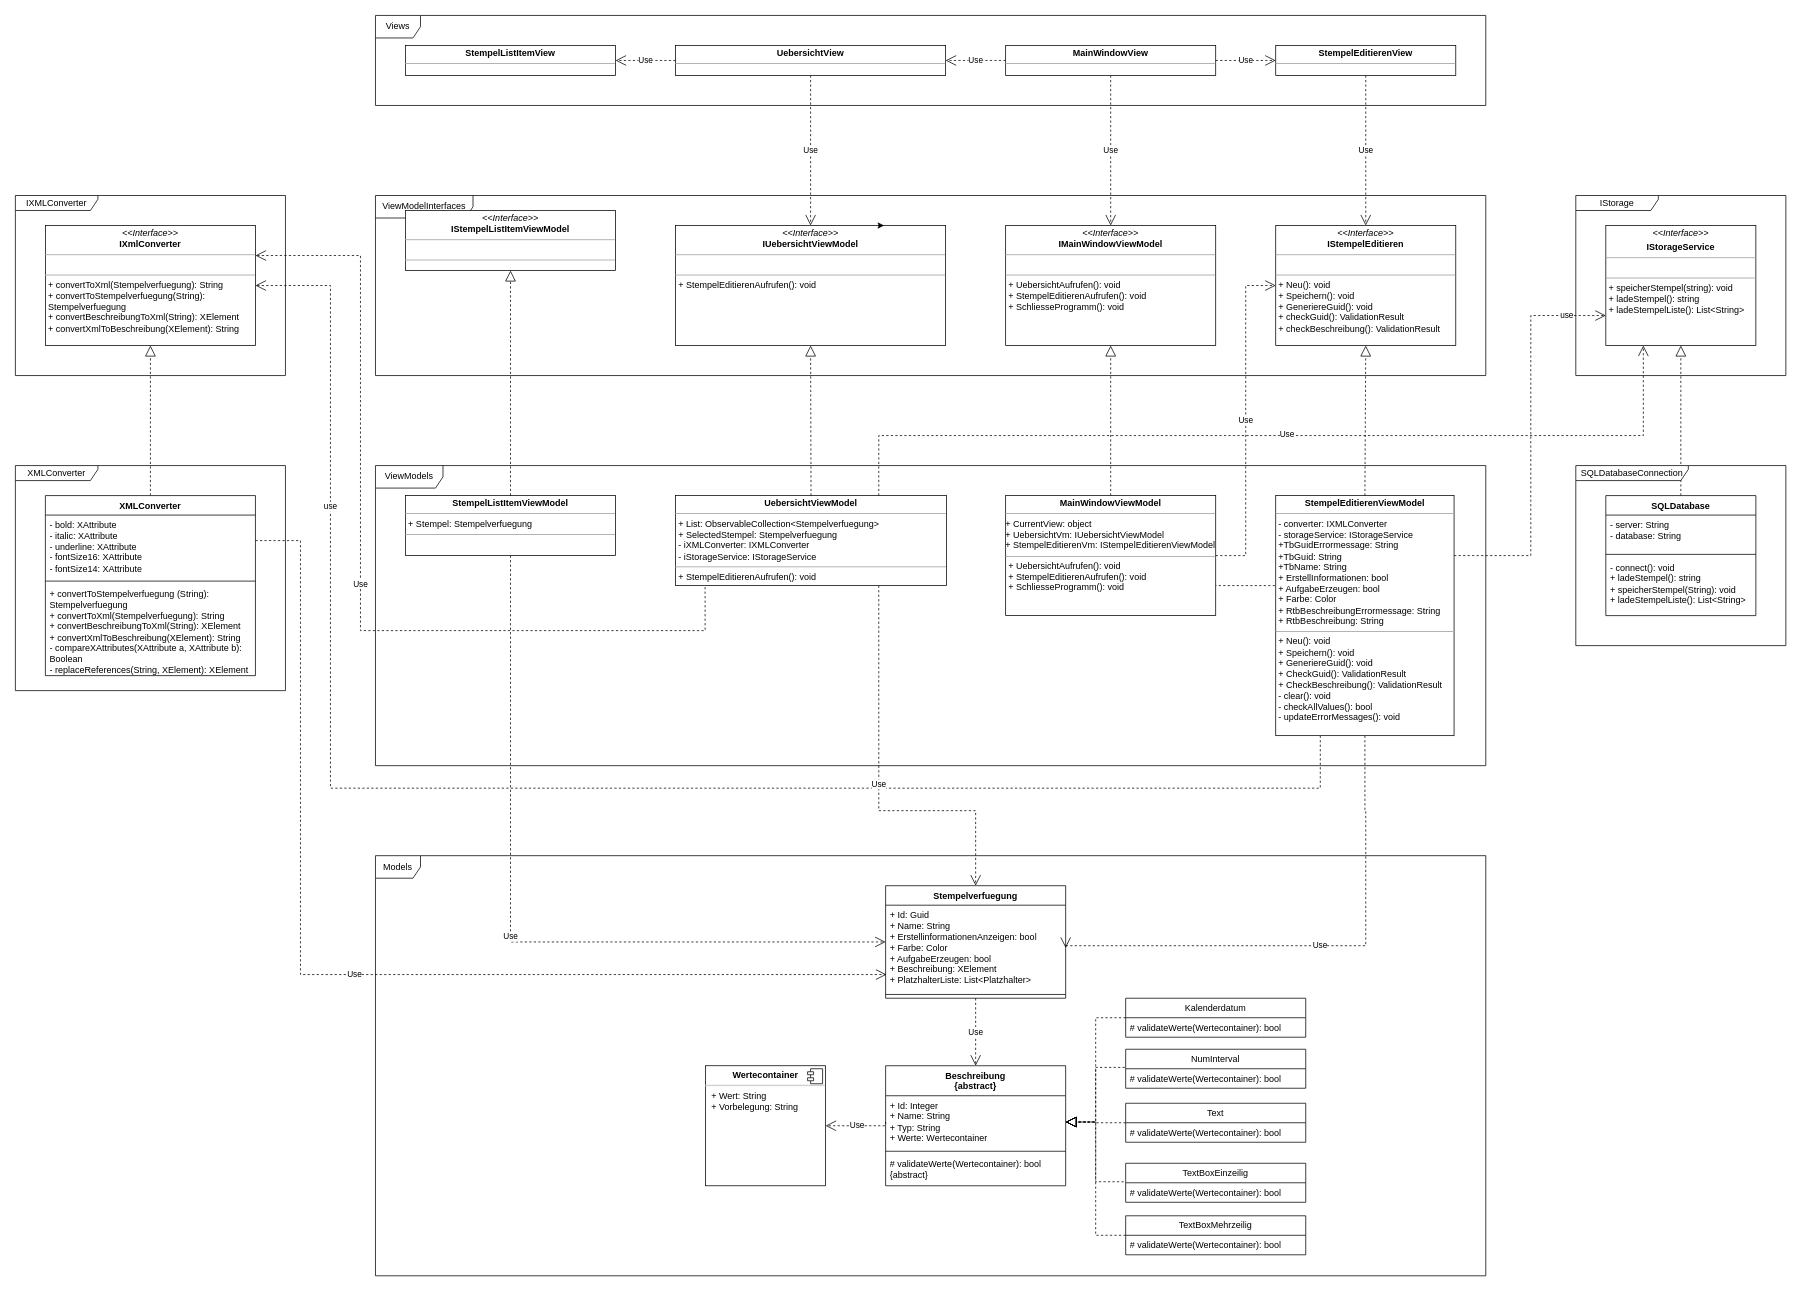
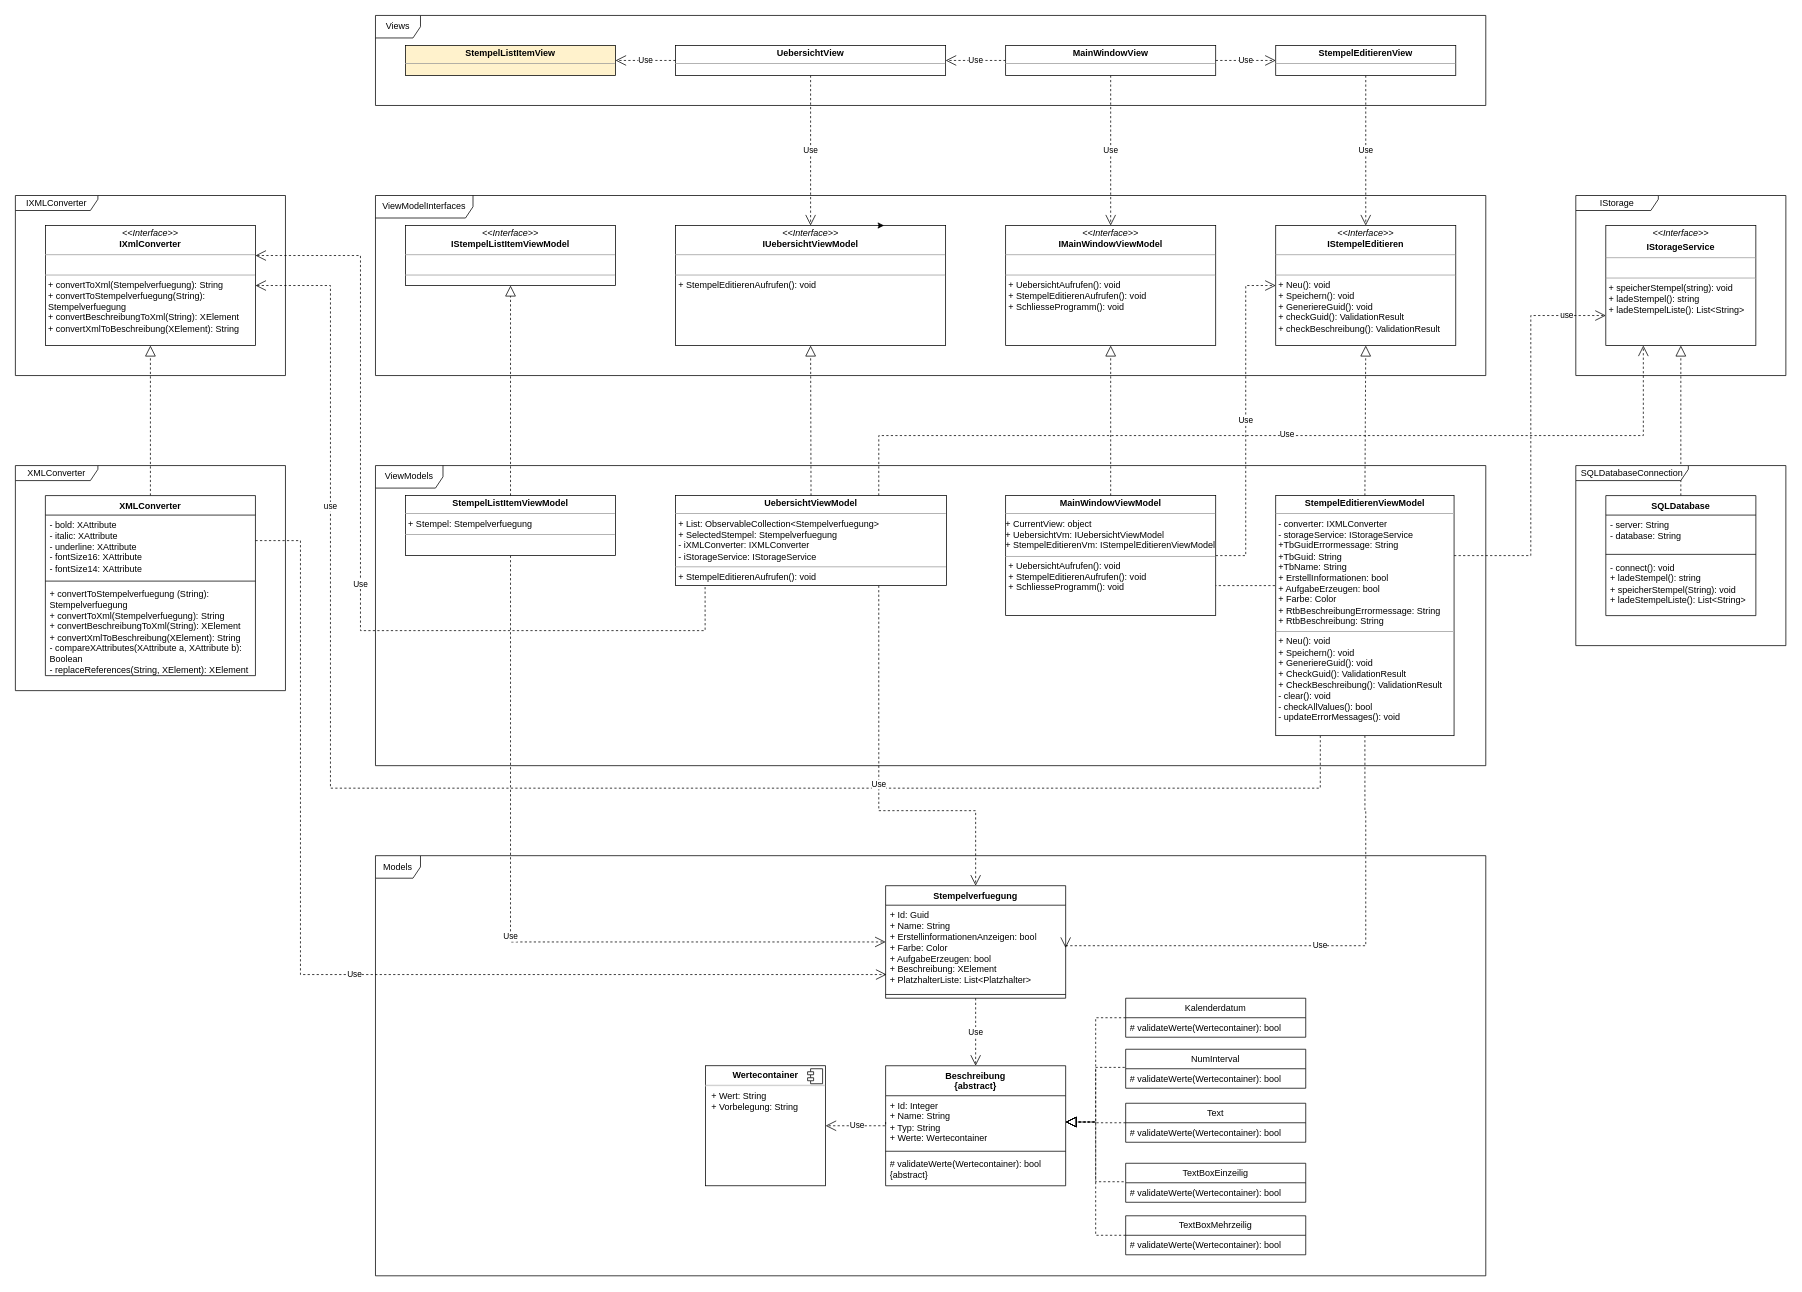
node "StempelListItemView": fillcolor #ffffff -> #fff2cc
node "<<Interface>> IStempelListItemViewModel": moved (510, 240) -> (510, 255)
